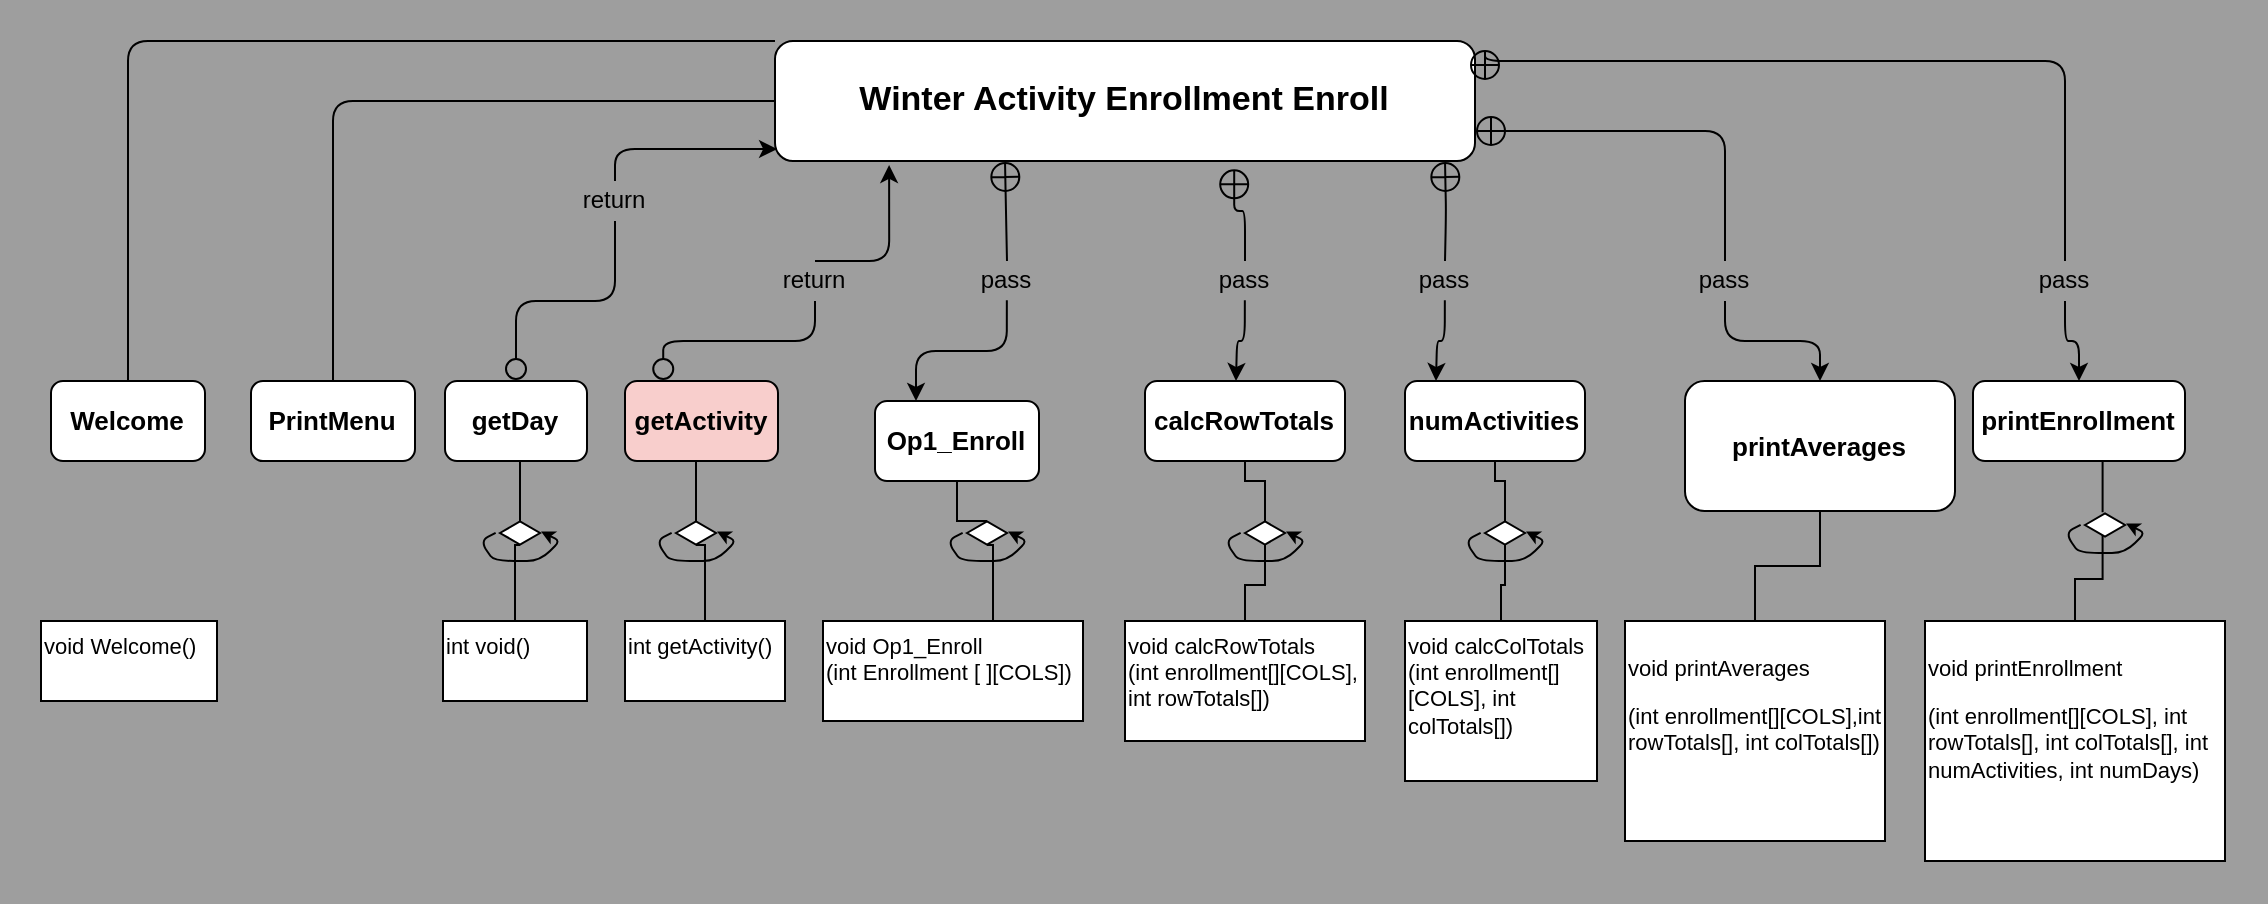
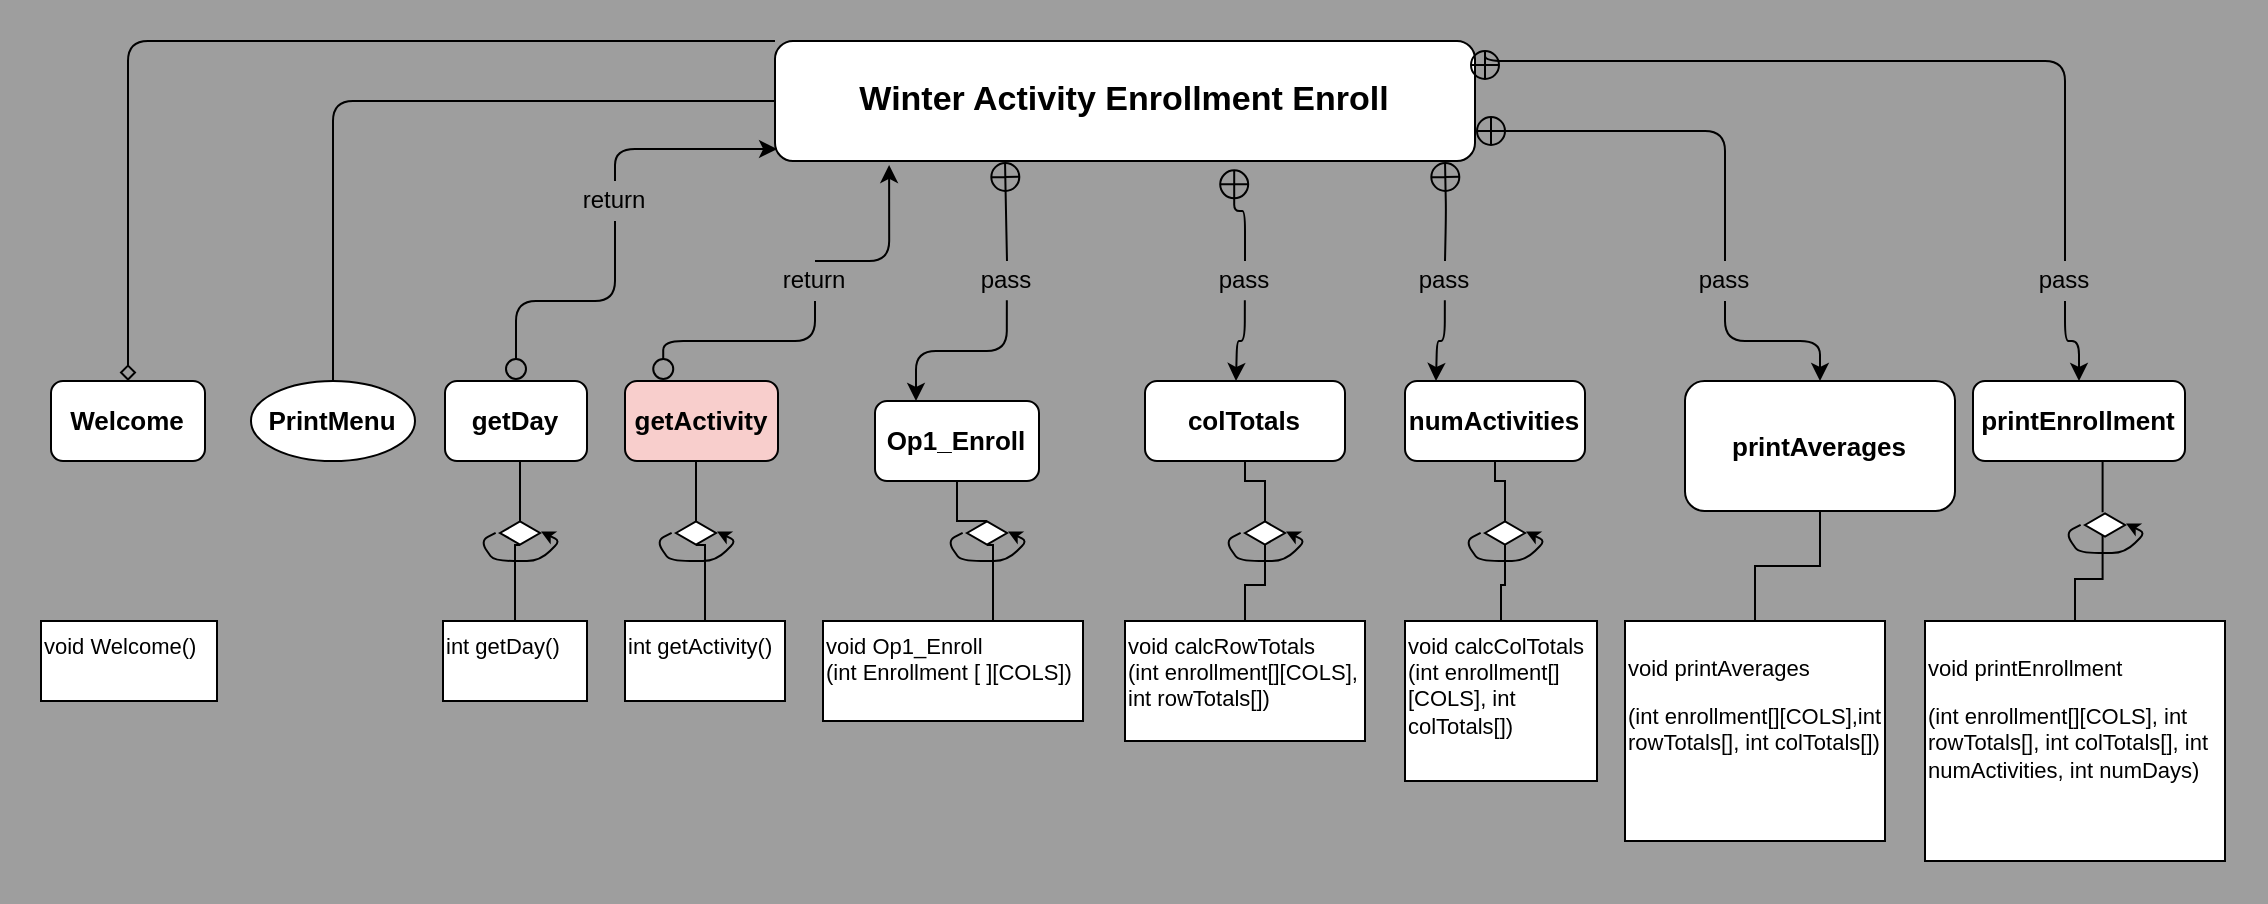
edge "Winter Activity Enrollment Enroll" -- "Welcome": arrowhead none -> diamond
node "PrintMenu": shape rounded rectangle -> ellipse
node "calcRowTotals": label "calcRowTotals" -> "colTotals"
node "int void()": label "int void()" -> "int getDay()"
